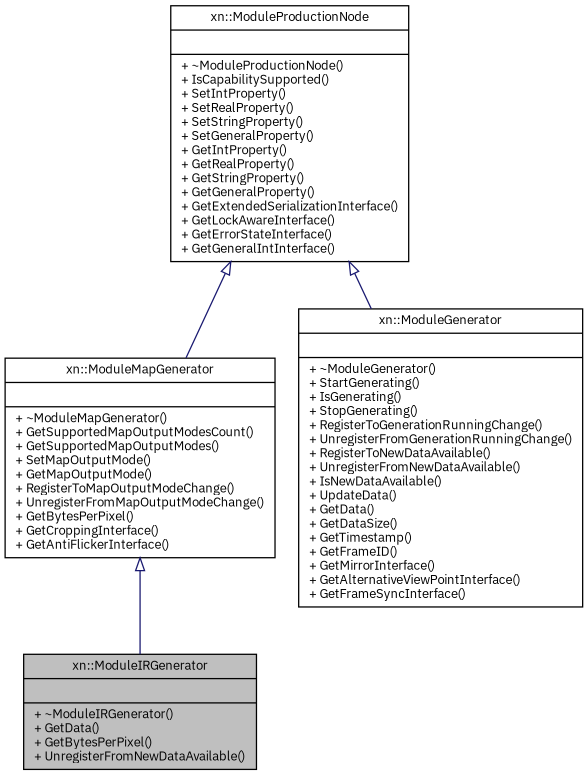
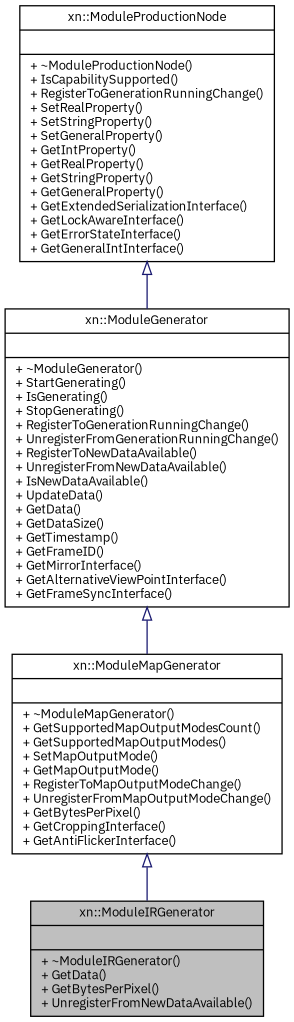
node "xn::ModuleProductionNode": text "+ SetIntProperty()" -> "+ RegisterToGenerationRunningChange()"
edge "xn::ModuleMapGenerator" -> "xn::ModuleProductionNode": now "xn::ModuleMapGenerator" -> "xn::ModuleGenerator"
